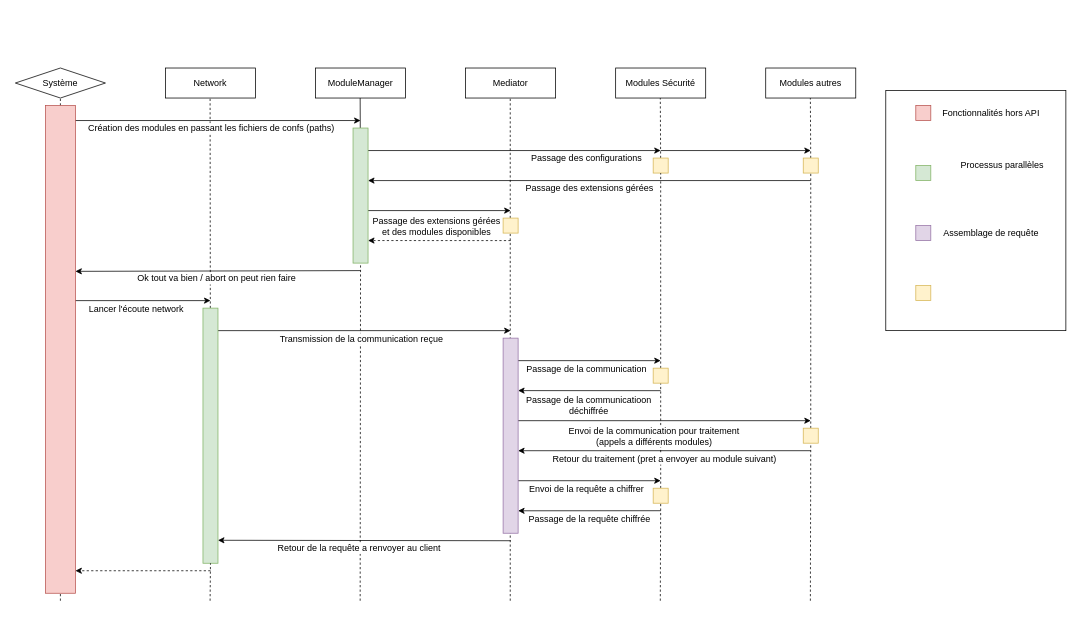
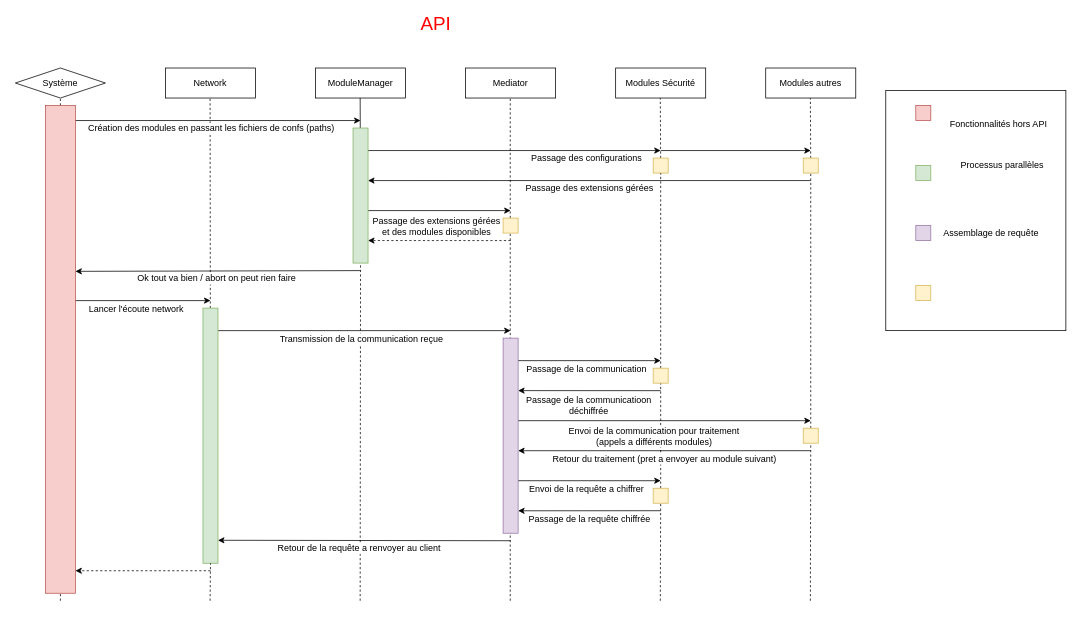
node "API": added
node "Fonctionnalités hors API": moved (990, 113) -> (998, 124)
